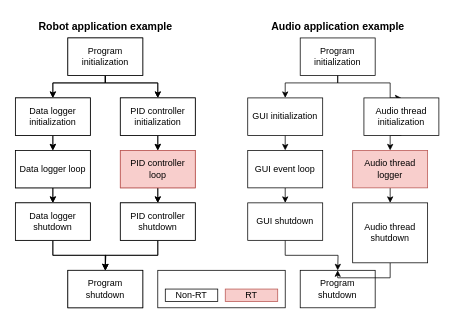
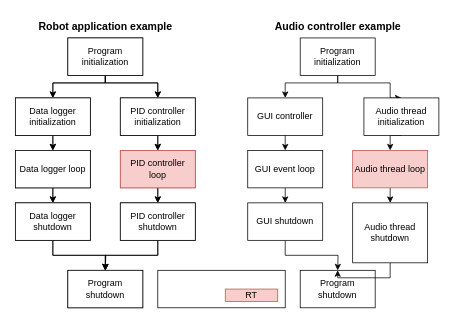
node "Audio application example": label "Audio application example" -> "Audio controller example"
node "GUI initialization": label "GUI initialization" -> "GUI controller"
node "Audio thread logger": label "Audio thread logger" -> "Audio thread loop"
node "Non-RT": removed
